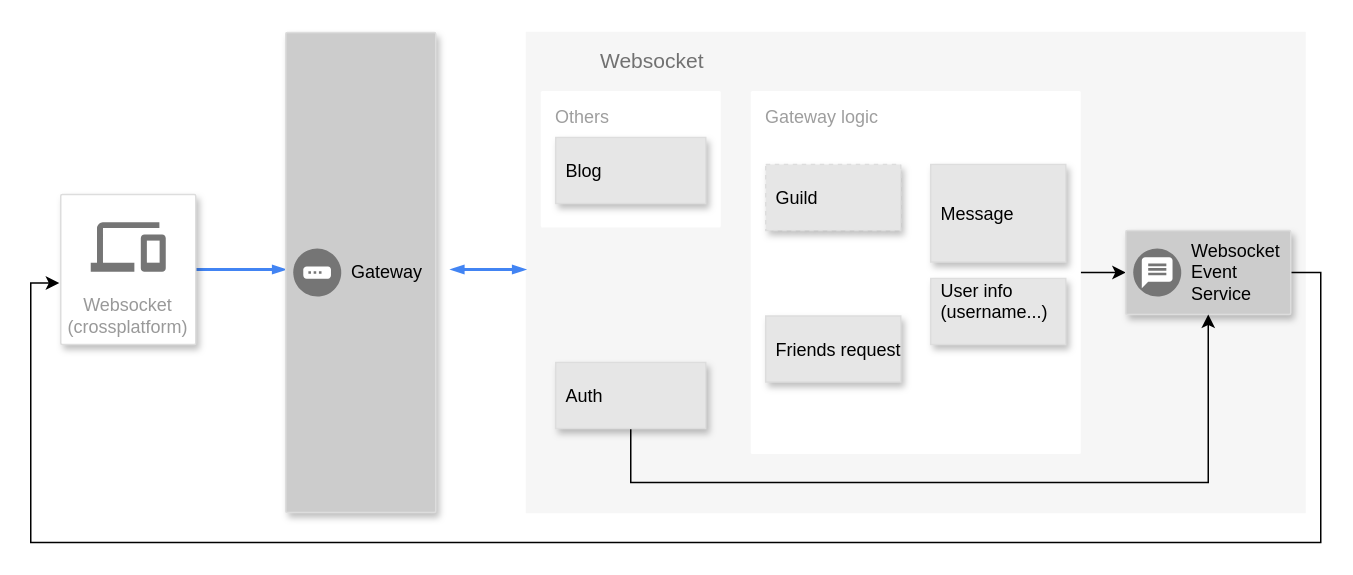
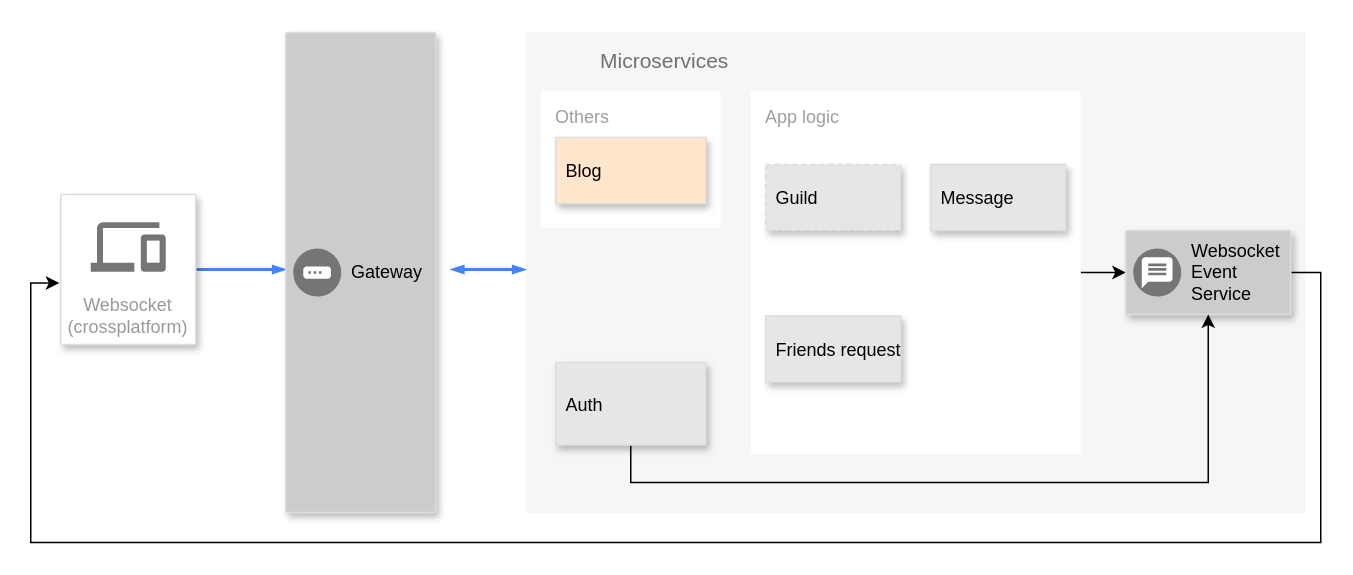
node "Websocket": label "Websocket" -> "Microservices"
node "Gateway logic": label "Gateway logic" -> "App logic"
node "Blog": fillcolor #e6e6e6 -> #ffe6cc
node "Message": size 135x98 -> 135x66
node "User info (username...)": removed
node "Auth": size 150x66 -> 150x83
